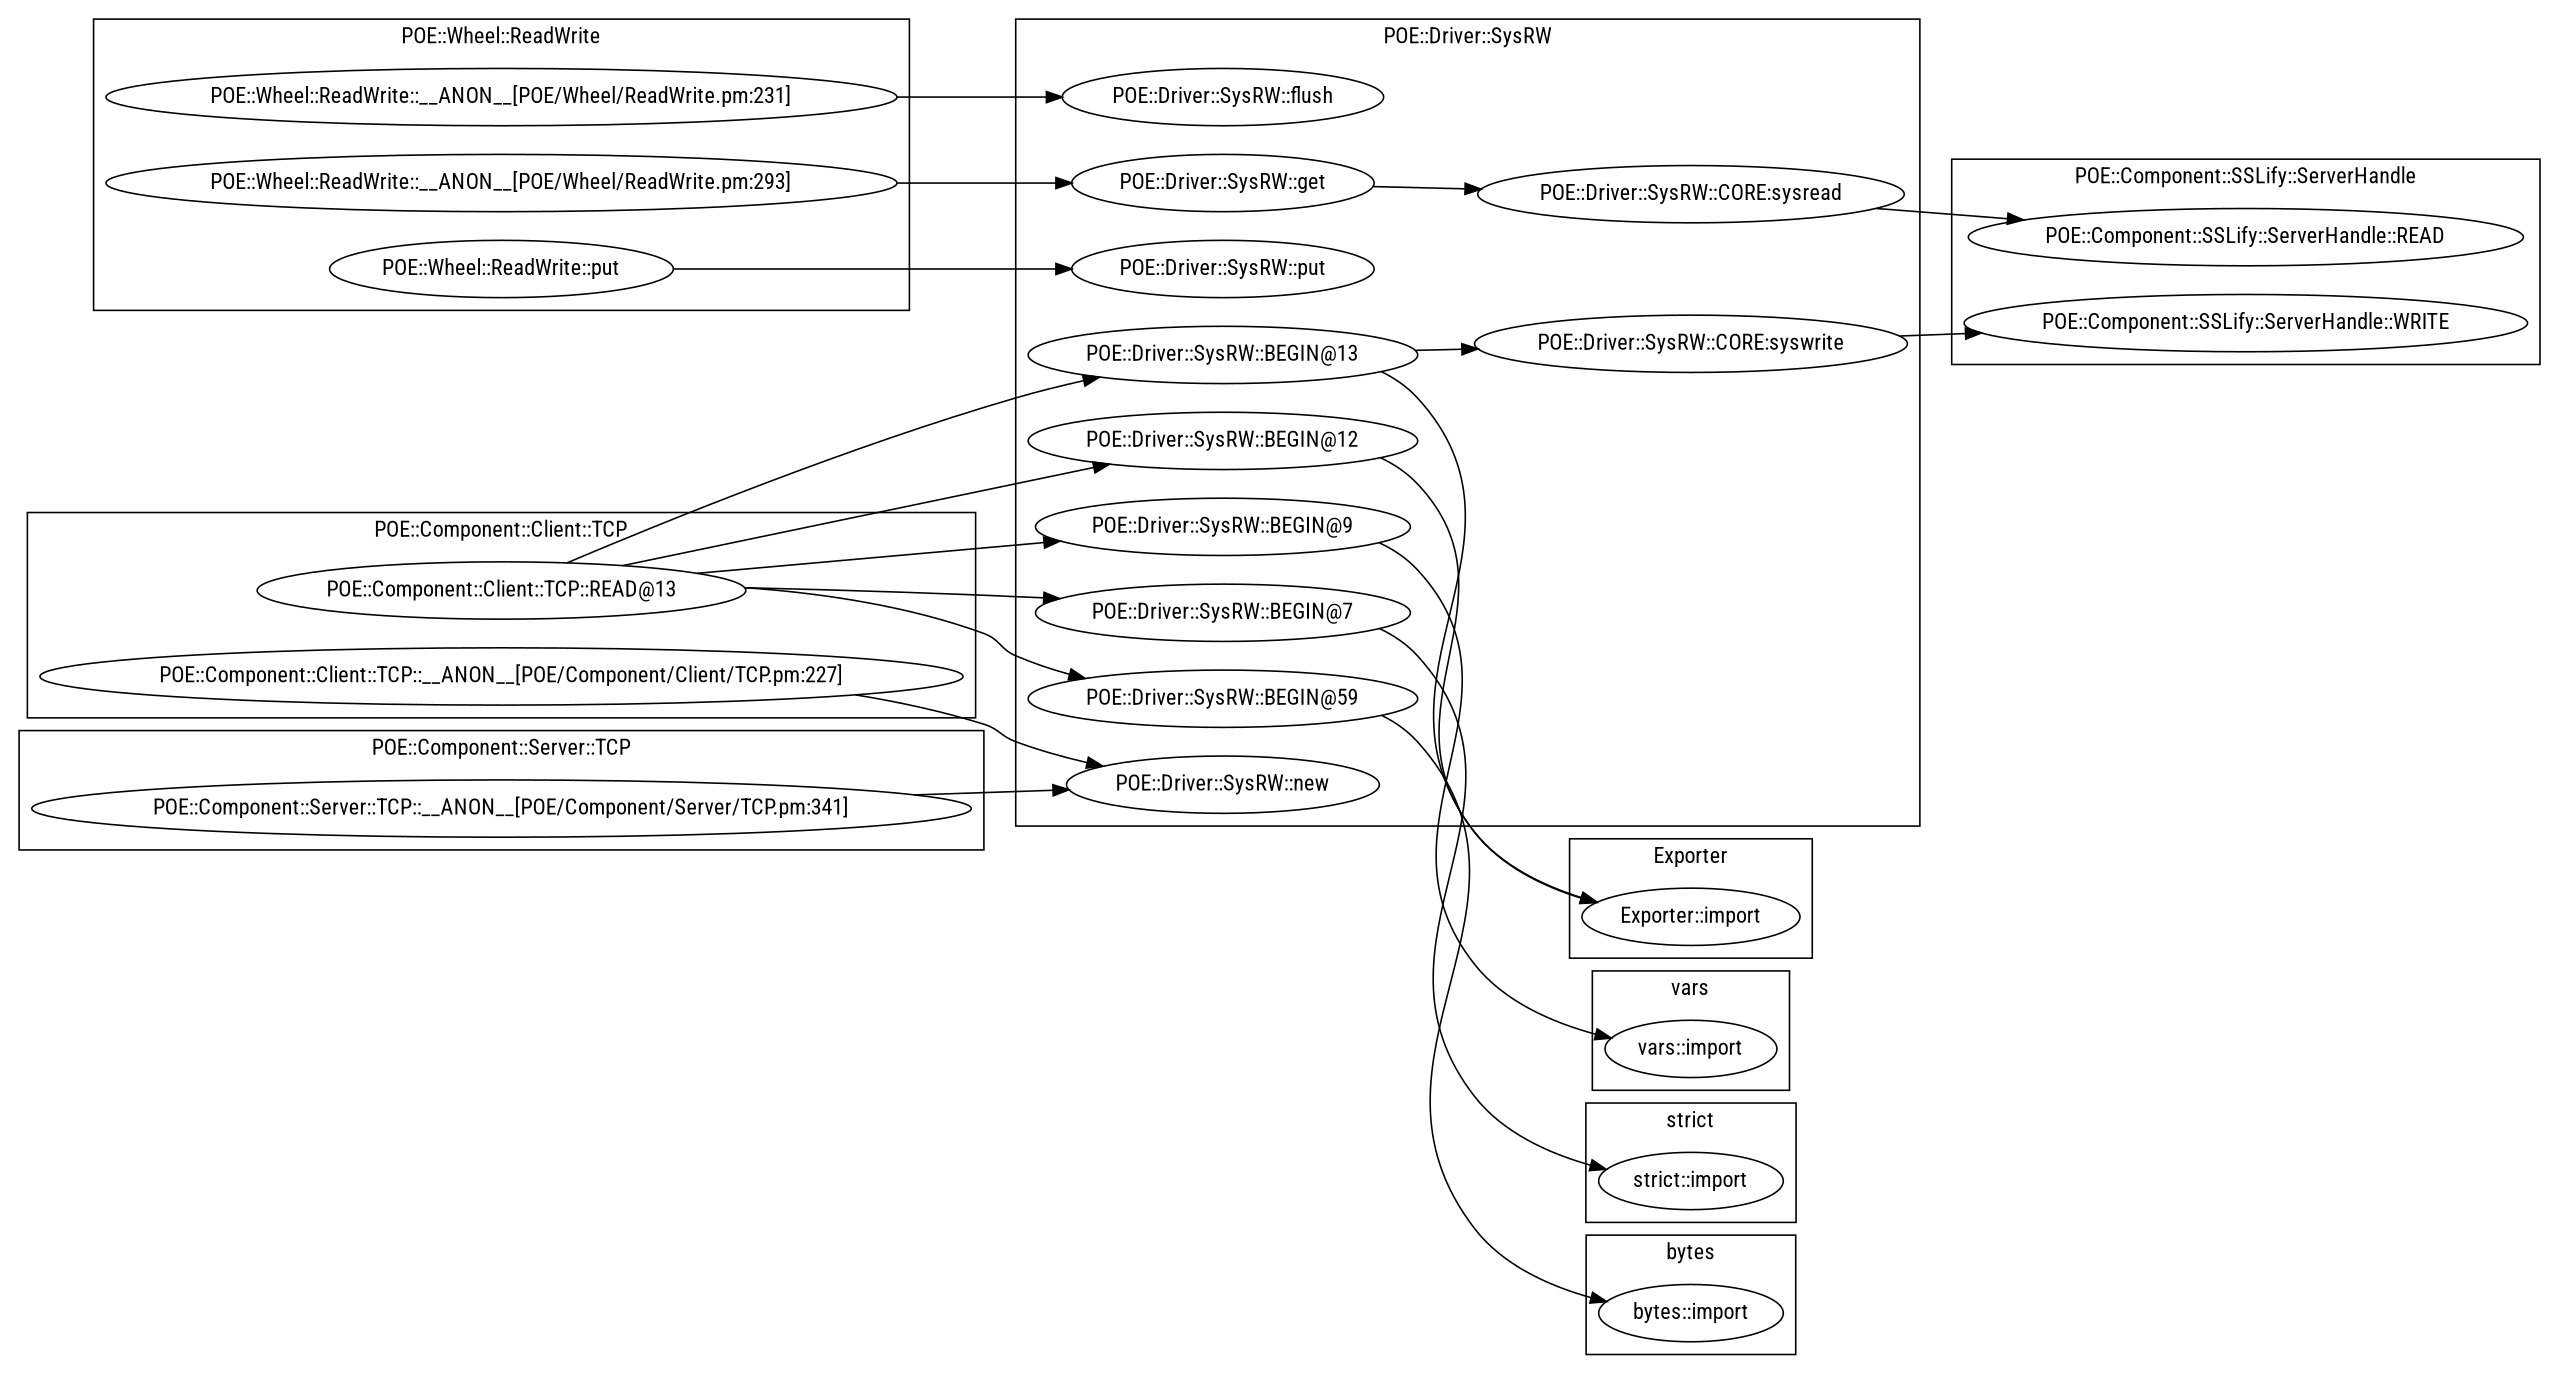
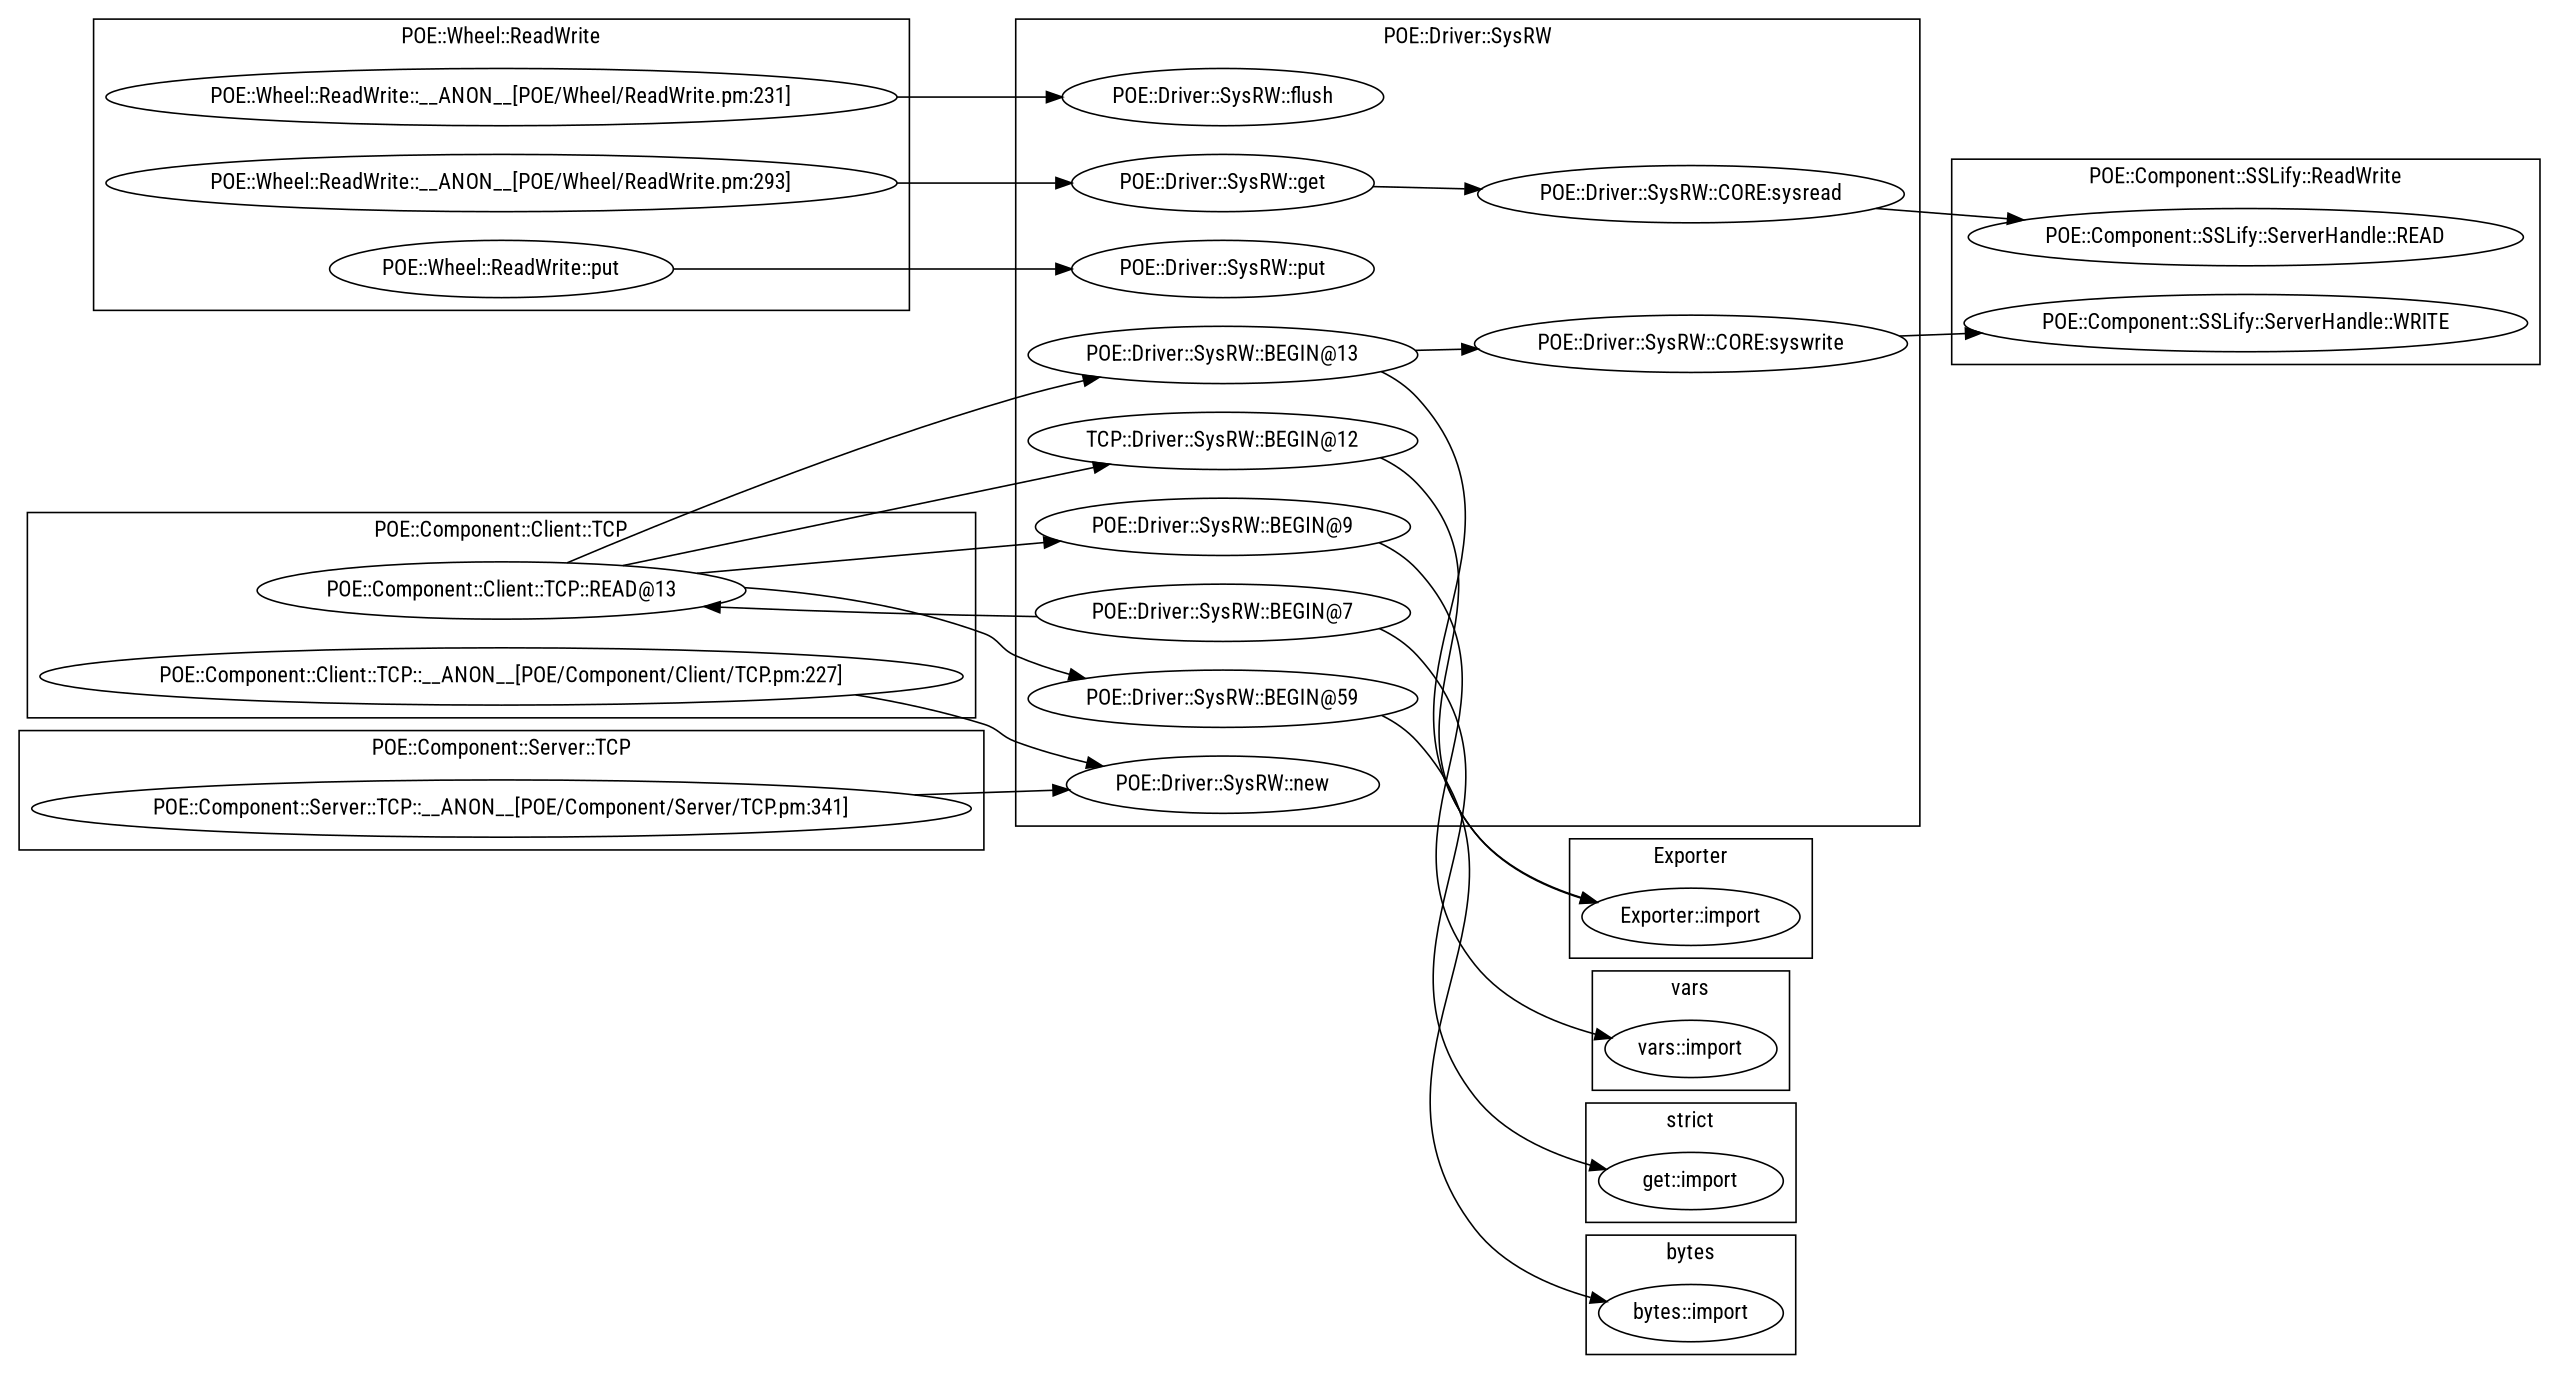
cluster "POE::Component::SSLify::ServerHandle": label "POE::Component::SSLify::ServerHandle" -> "POE::Component::SSLify::ReadWrite"
node "POE::Driver::SysRW::BEGIN@12": label "POE::Driver::SysRW::BEGIN@12" -> "TCP::Driver::SysRW::BEGIN@12"
edge "POE::Component::Client::TCP::READ@13" -> "POE::Driver::SysRW::BEGIN@7": reversed
node "strict::import": label "strict::import" -> "get::import"
